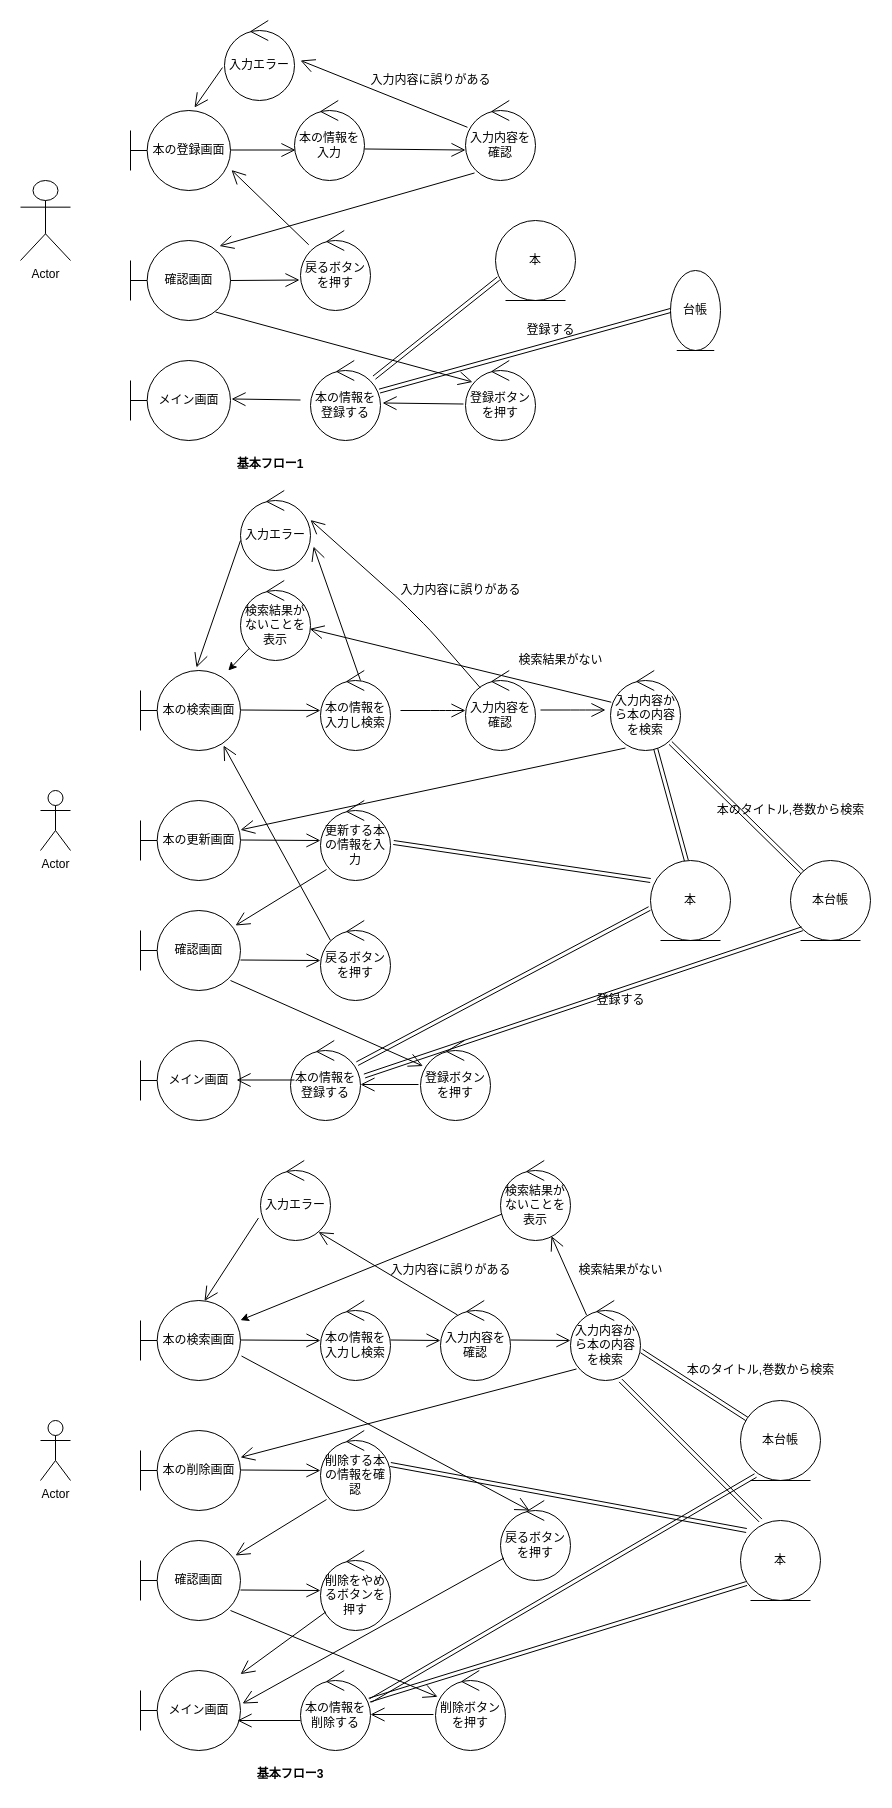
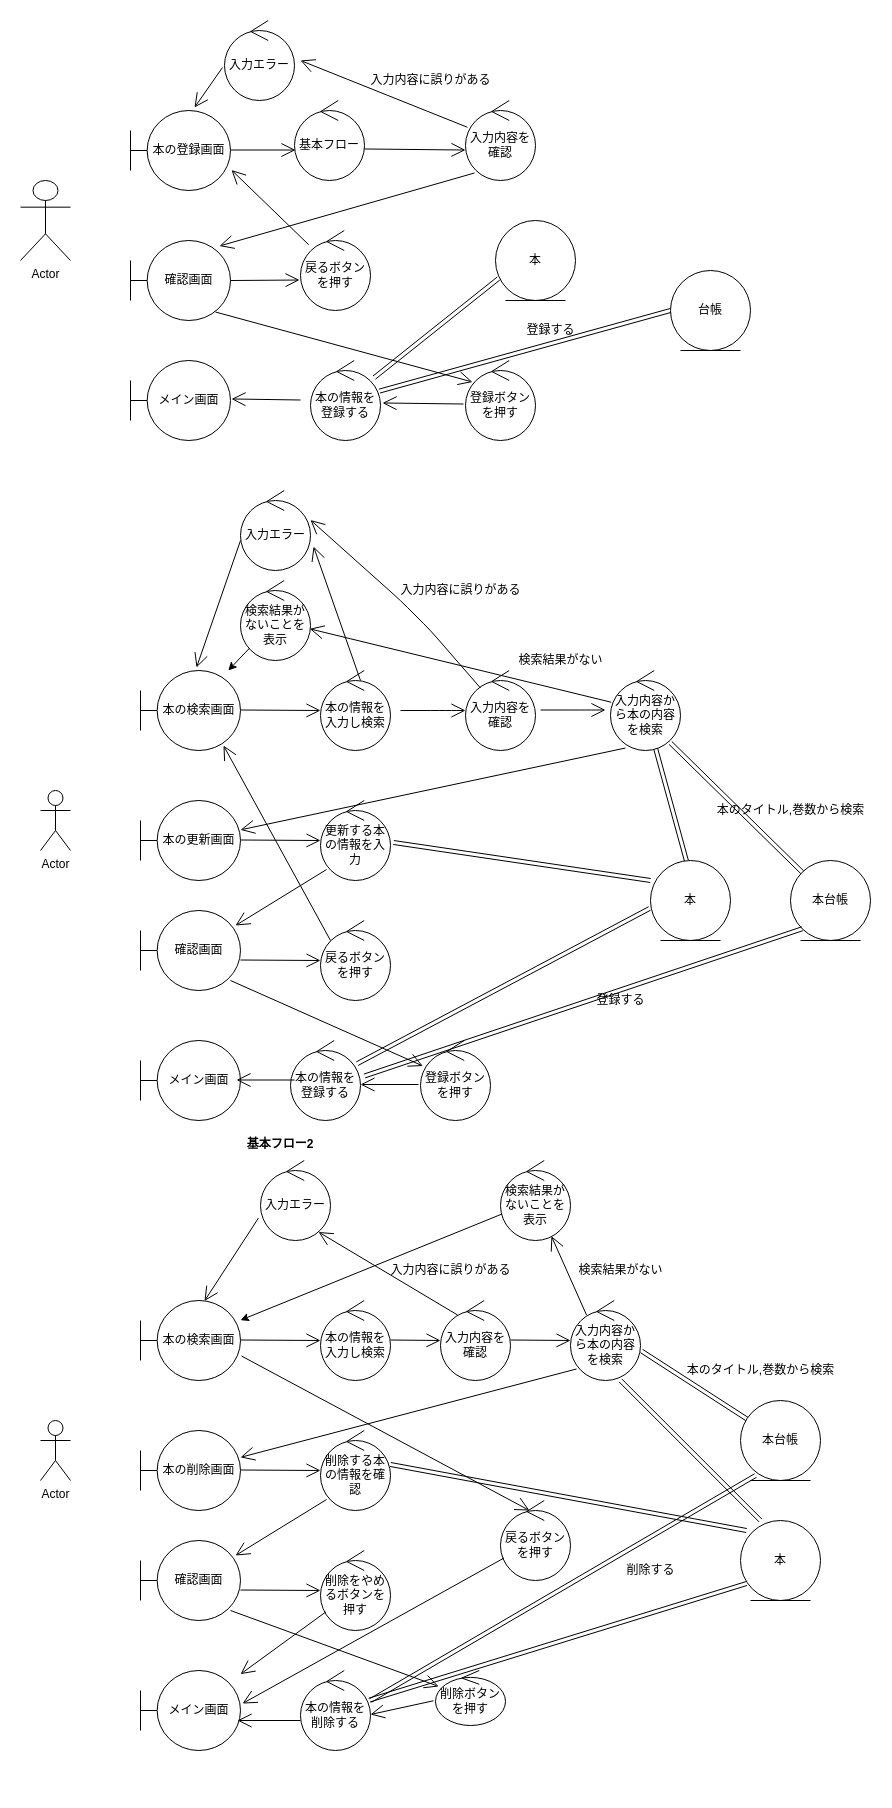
node "本の情報を入力": label "本の情報を入力" -> "基本フロー"
node "台帳": size 50x80 -> 80x80
node "基本フロー1": removed
node "基本フロー2": added
node "削除する": added
node "削除ボタンを押す": size 70x80 -> 70x55
node "基本フロー3": removed
